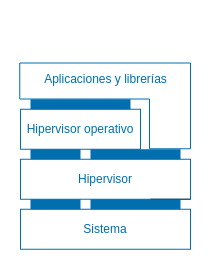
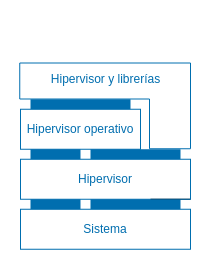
node "Aplicaciones y librerías": label "Aplicaciones y librerías" -> "Hipervisor y librerías"
